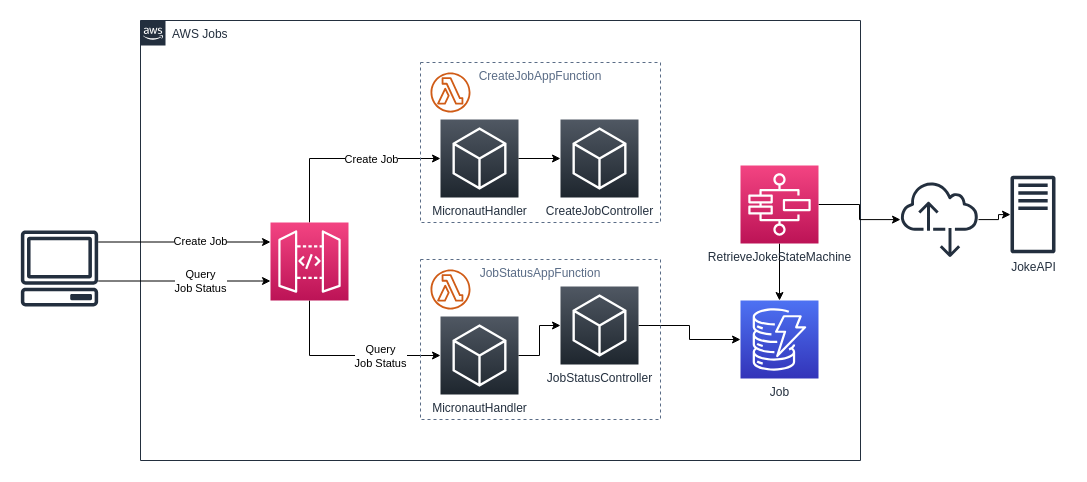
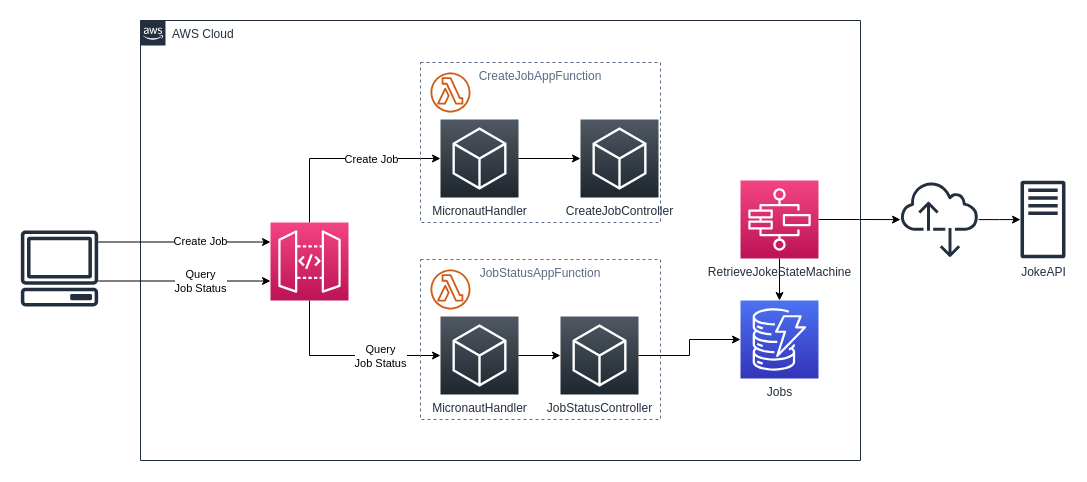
node "AWS Jobs": label "AWS Jobs" -> "AWS Cloud"
node "CreateJobController": moved (600, 159) -> (620, 159)
node "RetrieveJokeStateMachine": moved (780, 205) -> (780, 220)
node "JokeAPI": moved (1033, 215) -> (1043, 220)
node "JobStatusController": moved (600, 326) -> (600, 356)
node "Job": label "Job" -> "Jobs"
